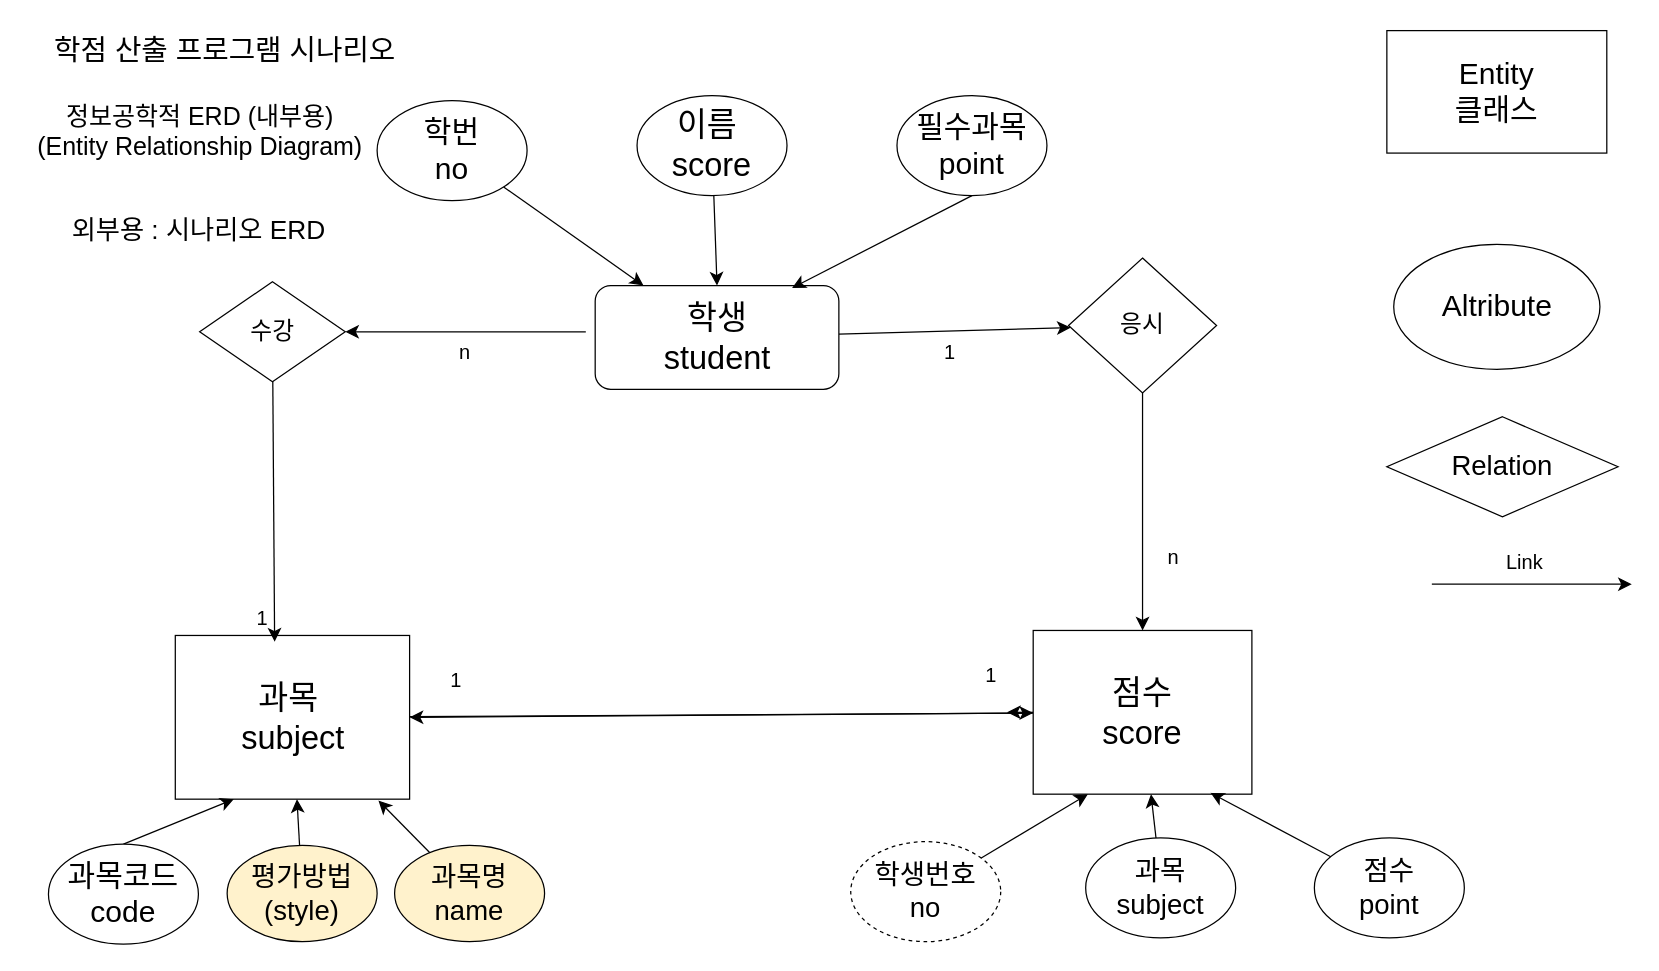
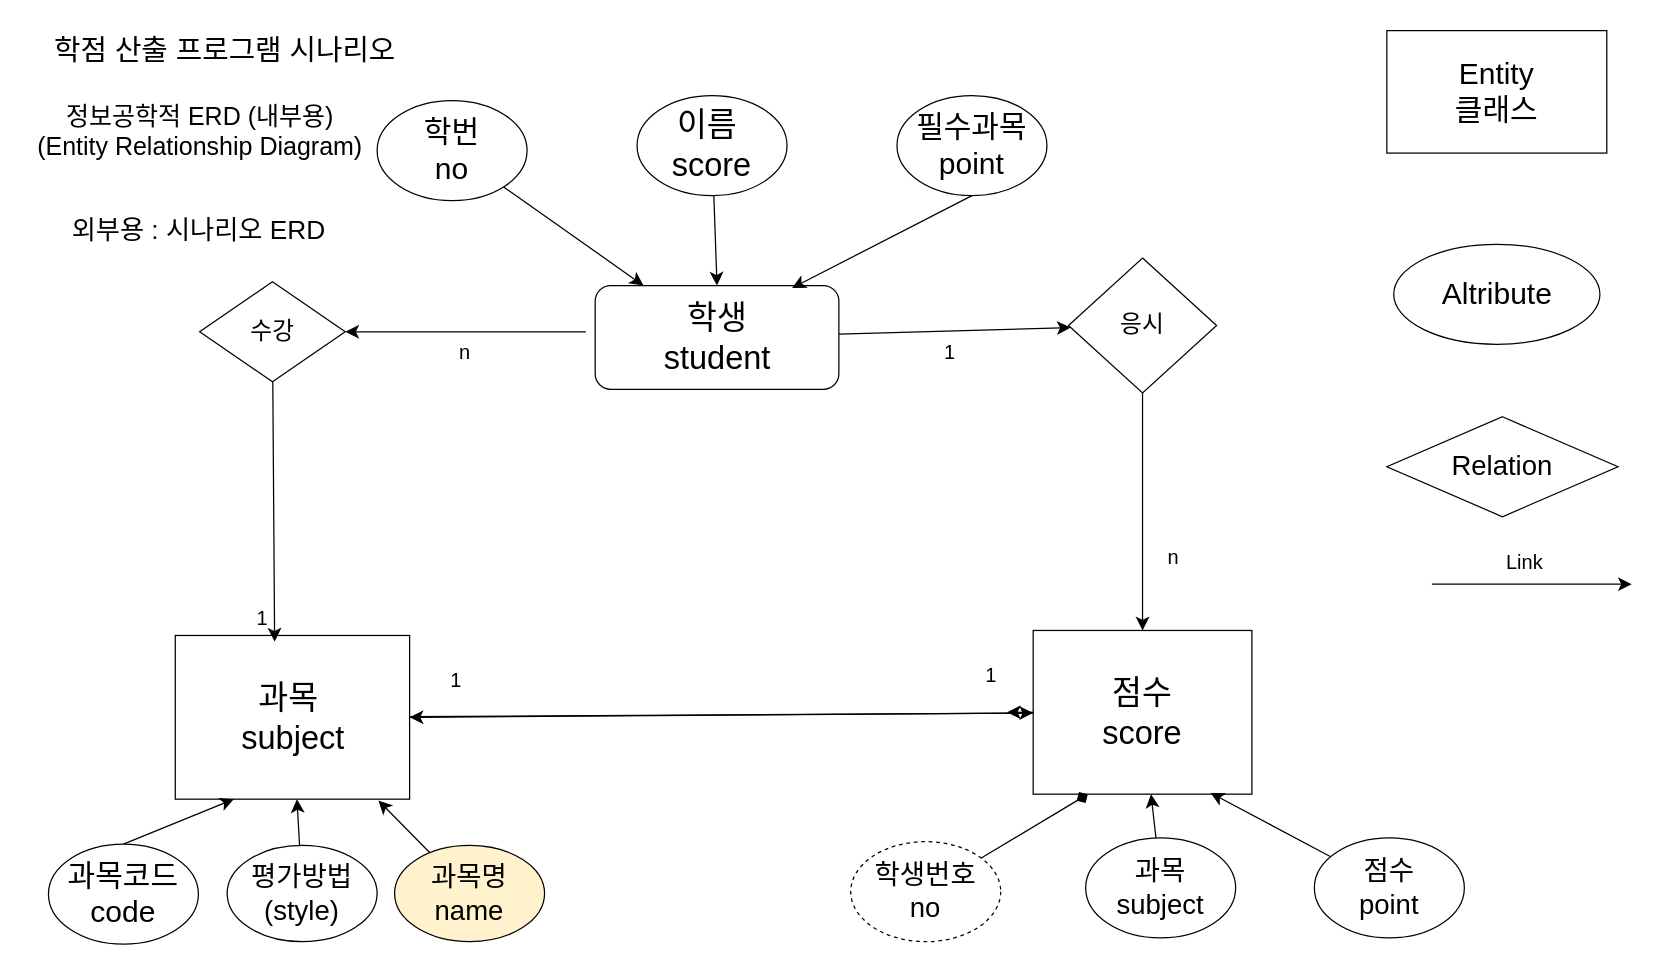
node "Altribute": size 206x125 -> 206x100
edge "학생번호 no" -> "점수 score": arrowhead classic -> diamond
node "평가방법 (style)": fillcolor #fff2cc -> #ffffff
